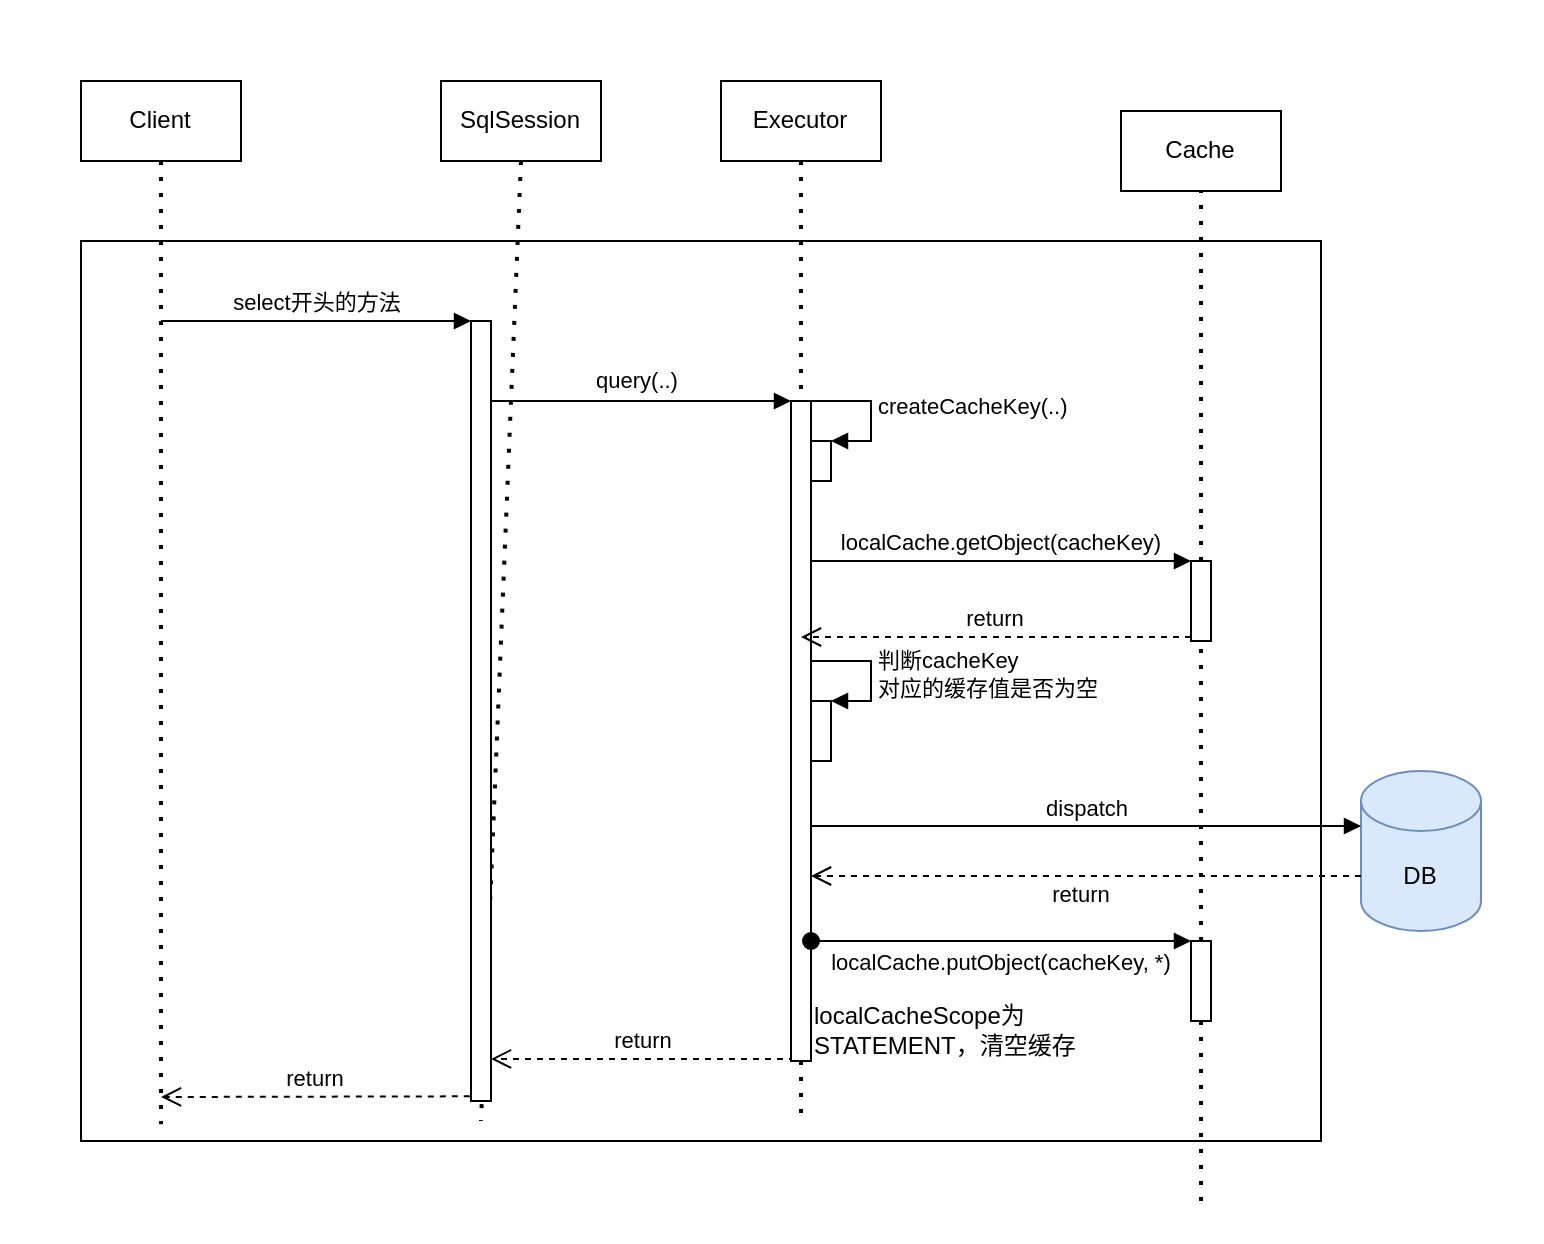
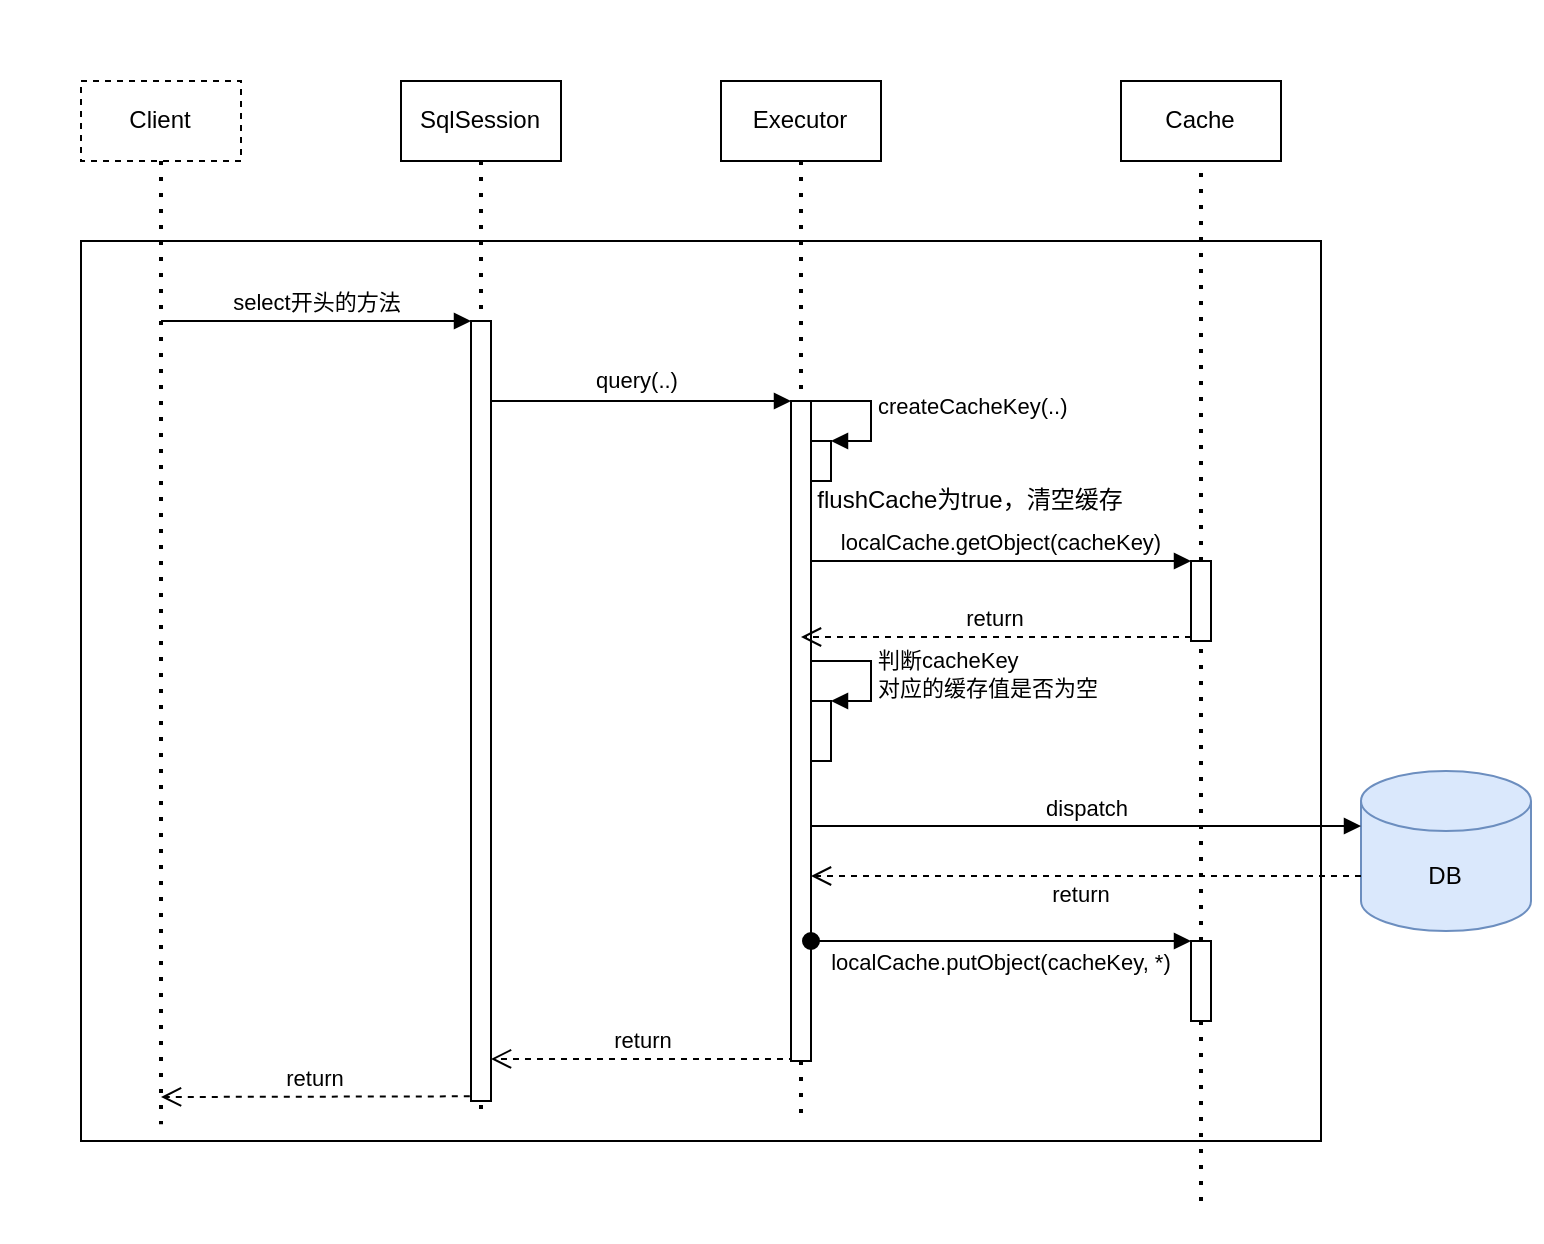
node "Client": style solid -> dashed
node "SqlSession": moved (521, 121) -> (481, 121)
node "Cache": moved (1201, 151) -> (1201, 121)
node "flushCache为true，清空缓存": added
node "DB": size 120x160 -> 170x160
node "localCacheScope为STATEMENT，清空缓存": removed
